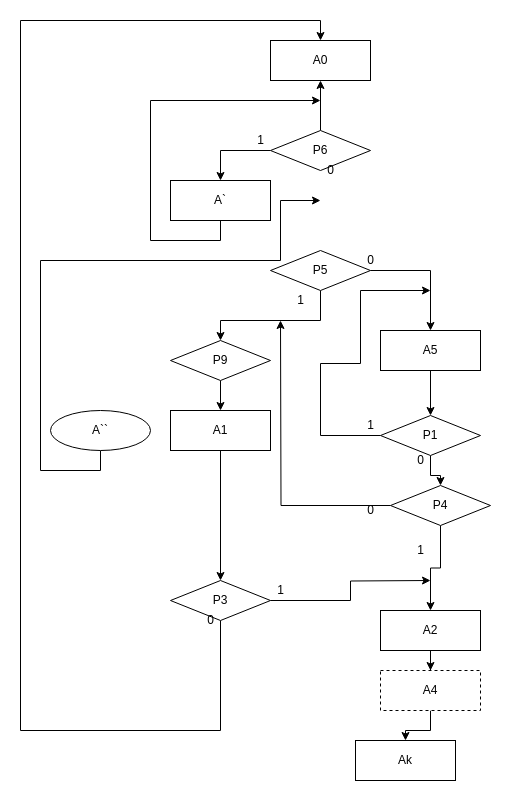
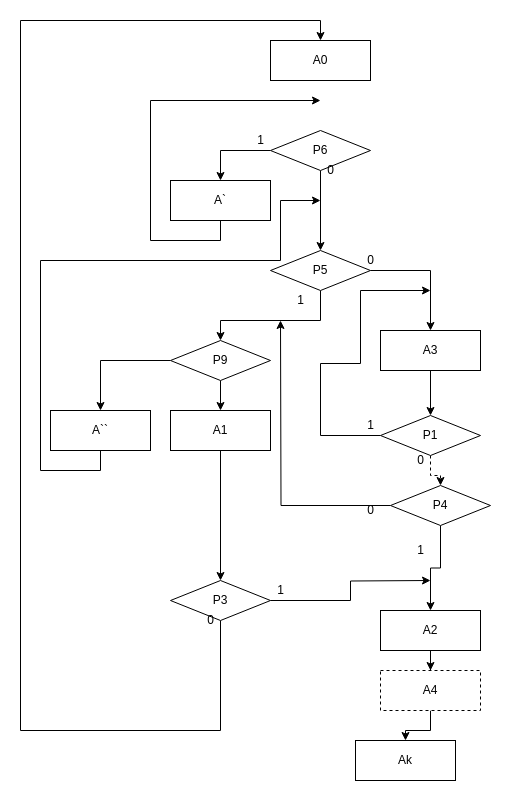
edge "P6" -> "A0": now "P6" -> "P5"
node "A5": label "A5" -> "A3"
edge "P9" -> "A``": added
node "A``": shape ellipse -> rectangle
edge "P1" -> "P4": style solid -> dashed
